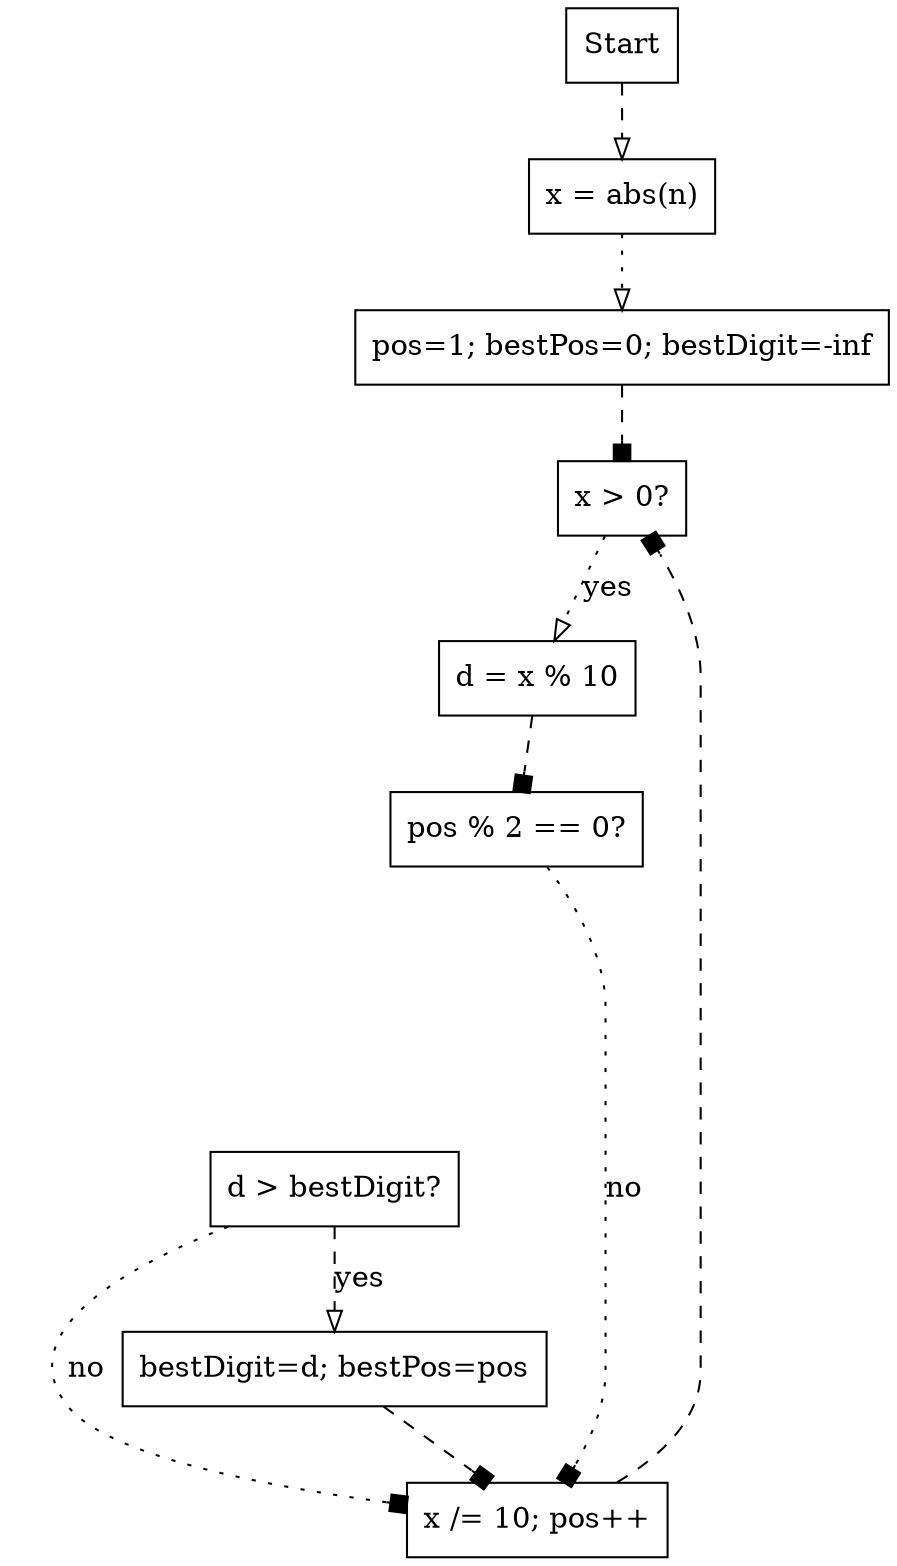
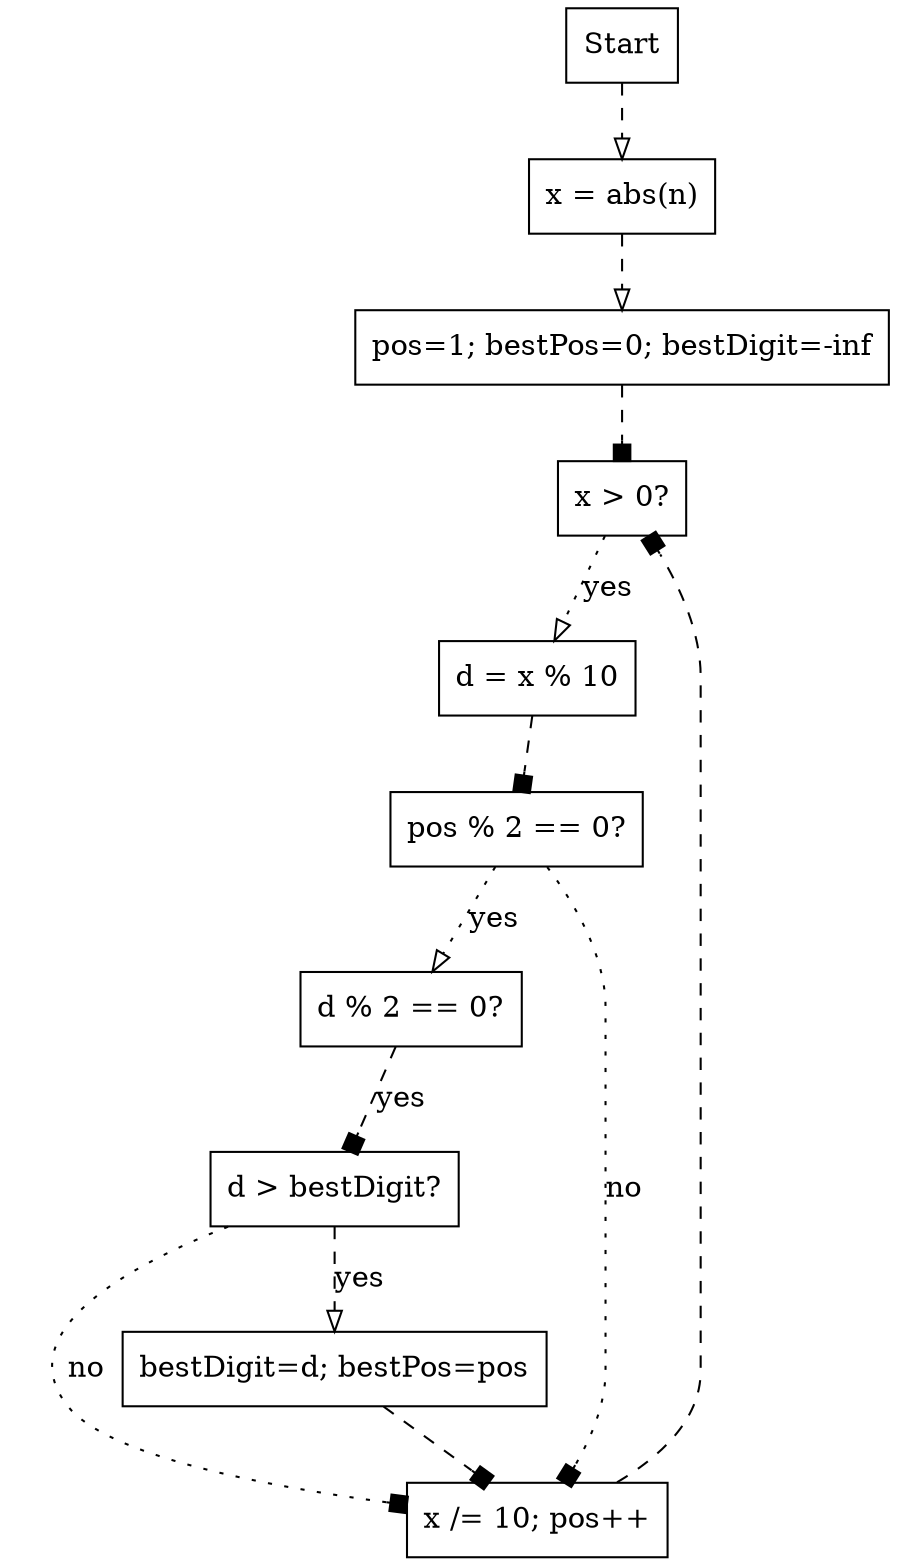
edge "x = abs(n)" -> "pos=1; bestPos=0; bestDigit=-inf": style dotted -> dashed
node "d % 2 == 0?": added
